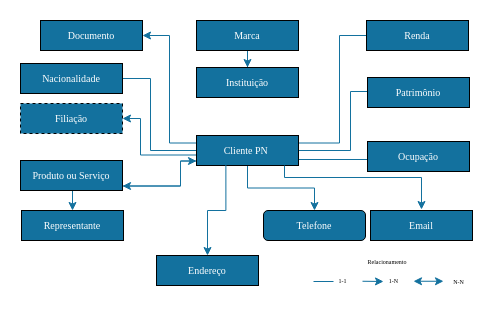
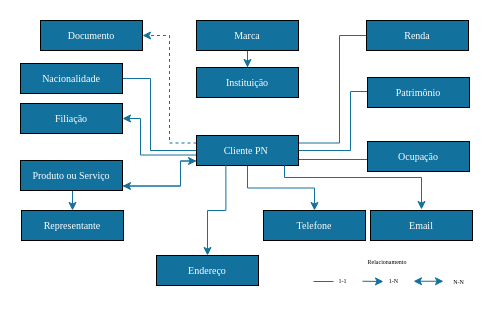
edge "Cliente PN" -> "Documento": style solid -> dashed
node "Filiação": style dashed -> solid
node "Telefone": shape rounded rectangle -> rectangle
